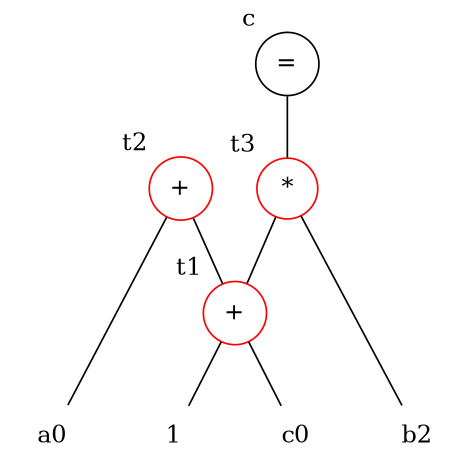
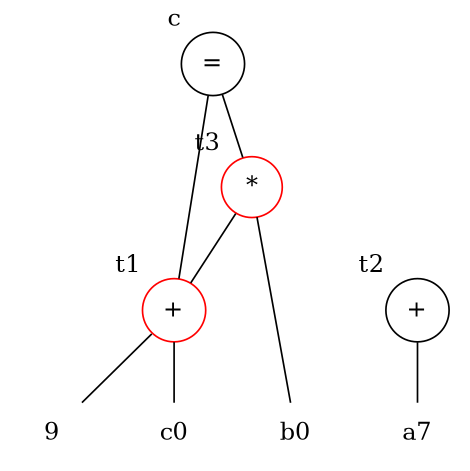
node "+ t2": color red -> black
edge "+ t2" -- "+ t1": now "= c" -- "+ t1"
node "a0": label "a0" -> "a7"
node "1": label "1" -> "9"
node "b2": label "b2" -> "b0"
